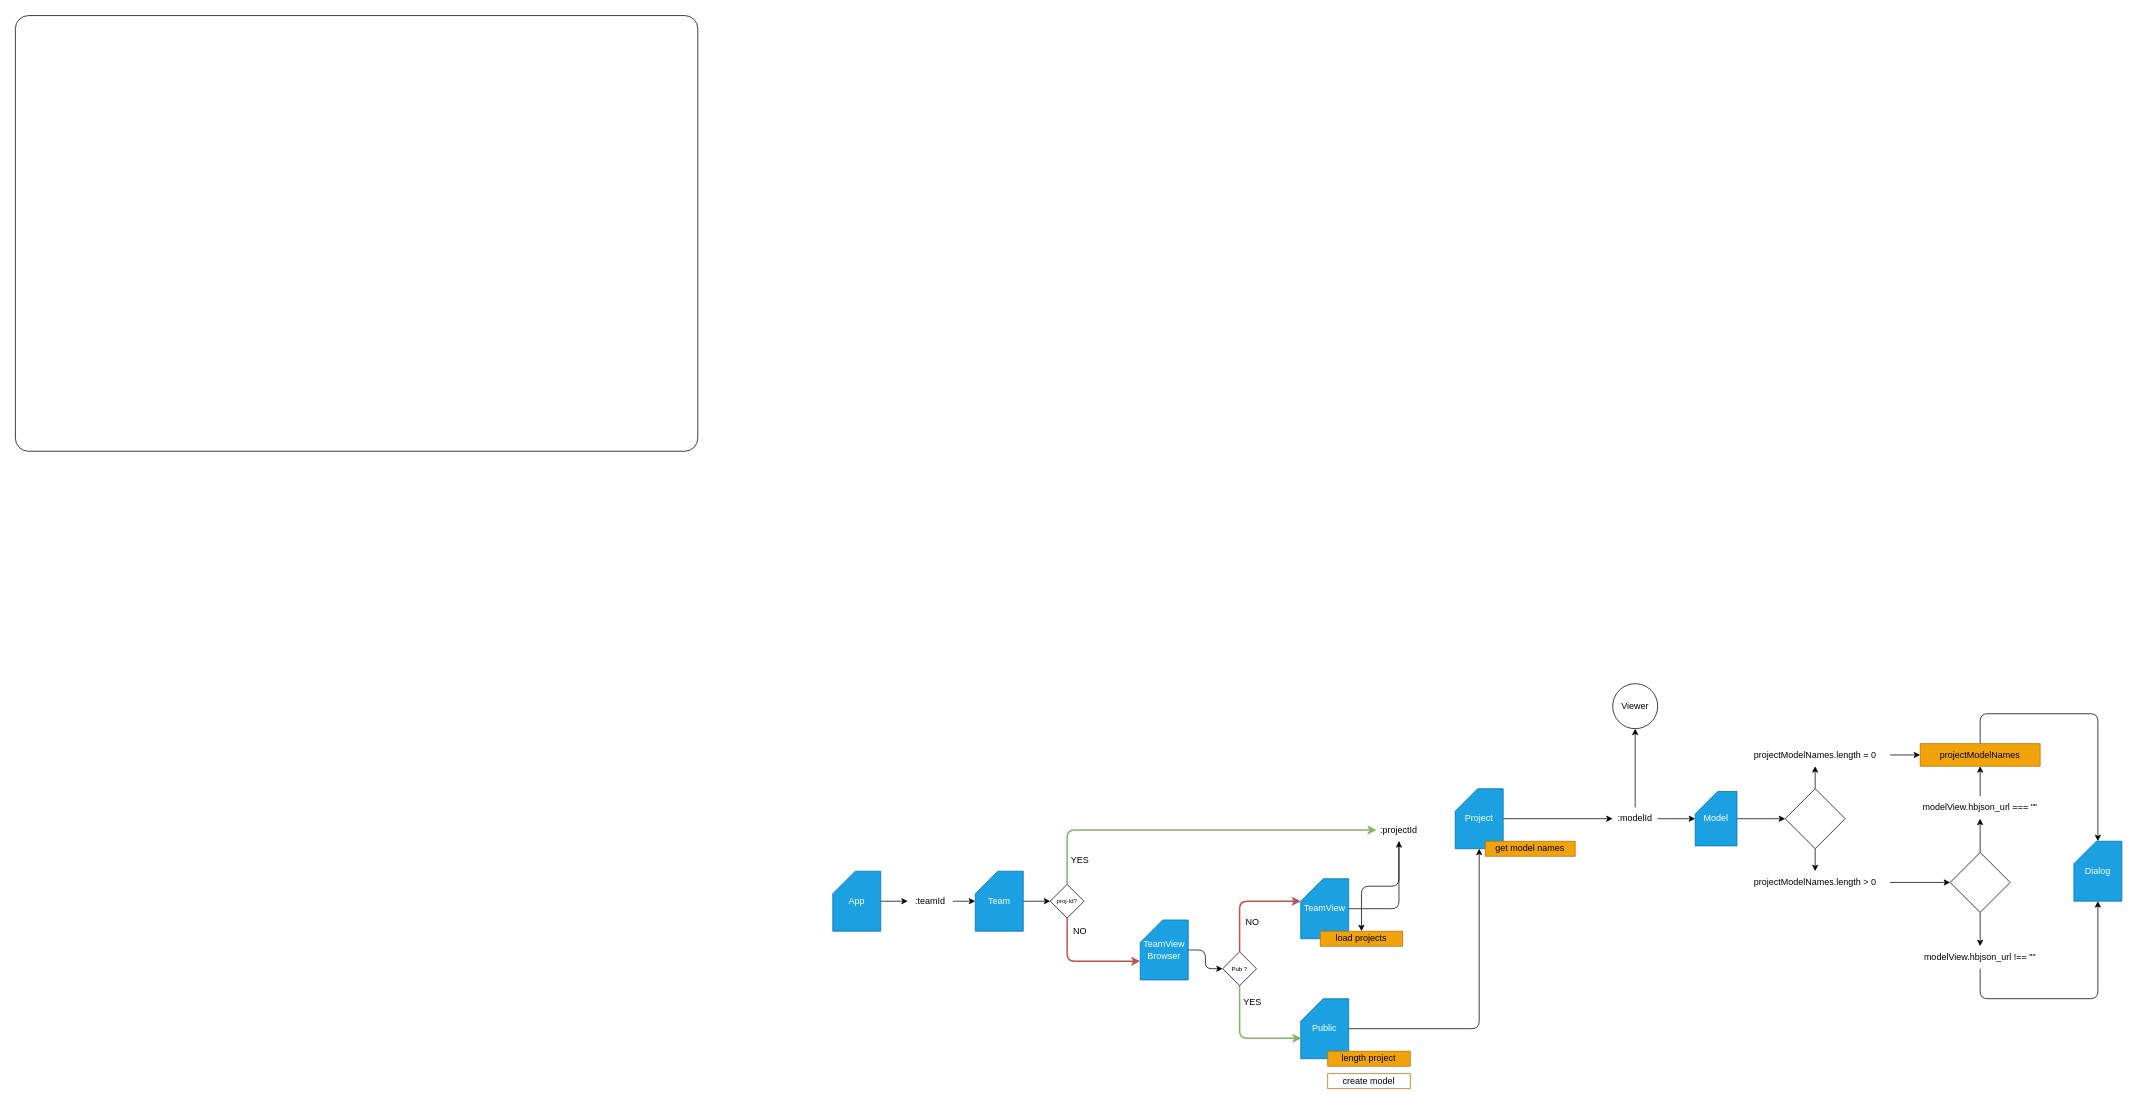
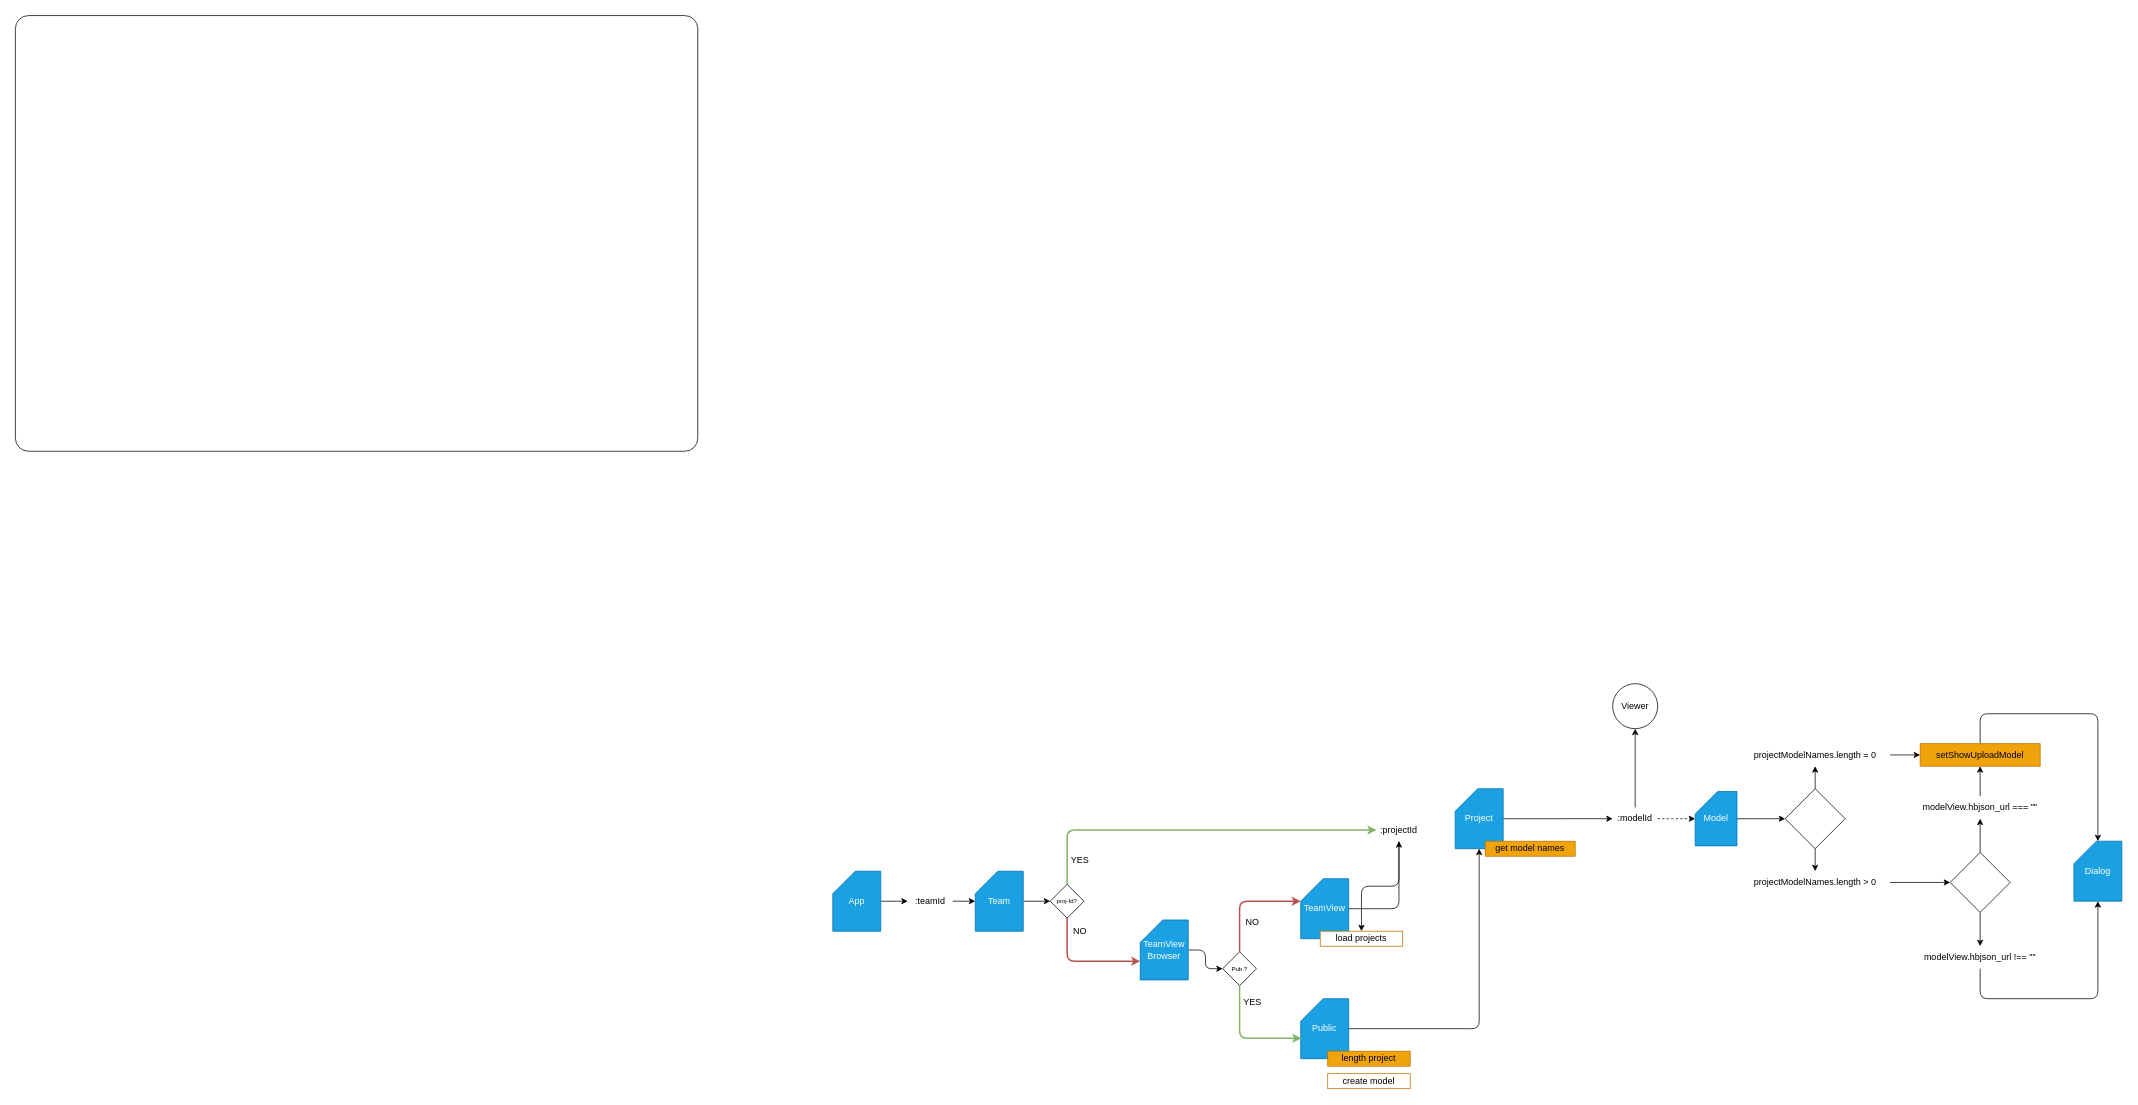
node "projectModelNames": label "projectModelNames" -> "setShowUploadModel"
edge ":modelId" -> "Model": style solid -> dashed
node "load projects": fillcolor #f0a30a -> #ffffff
